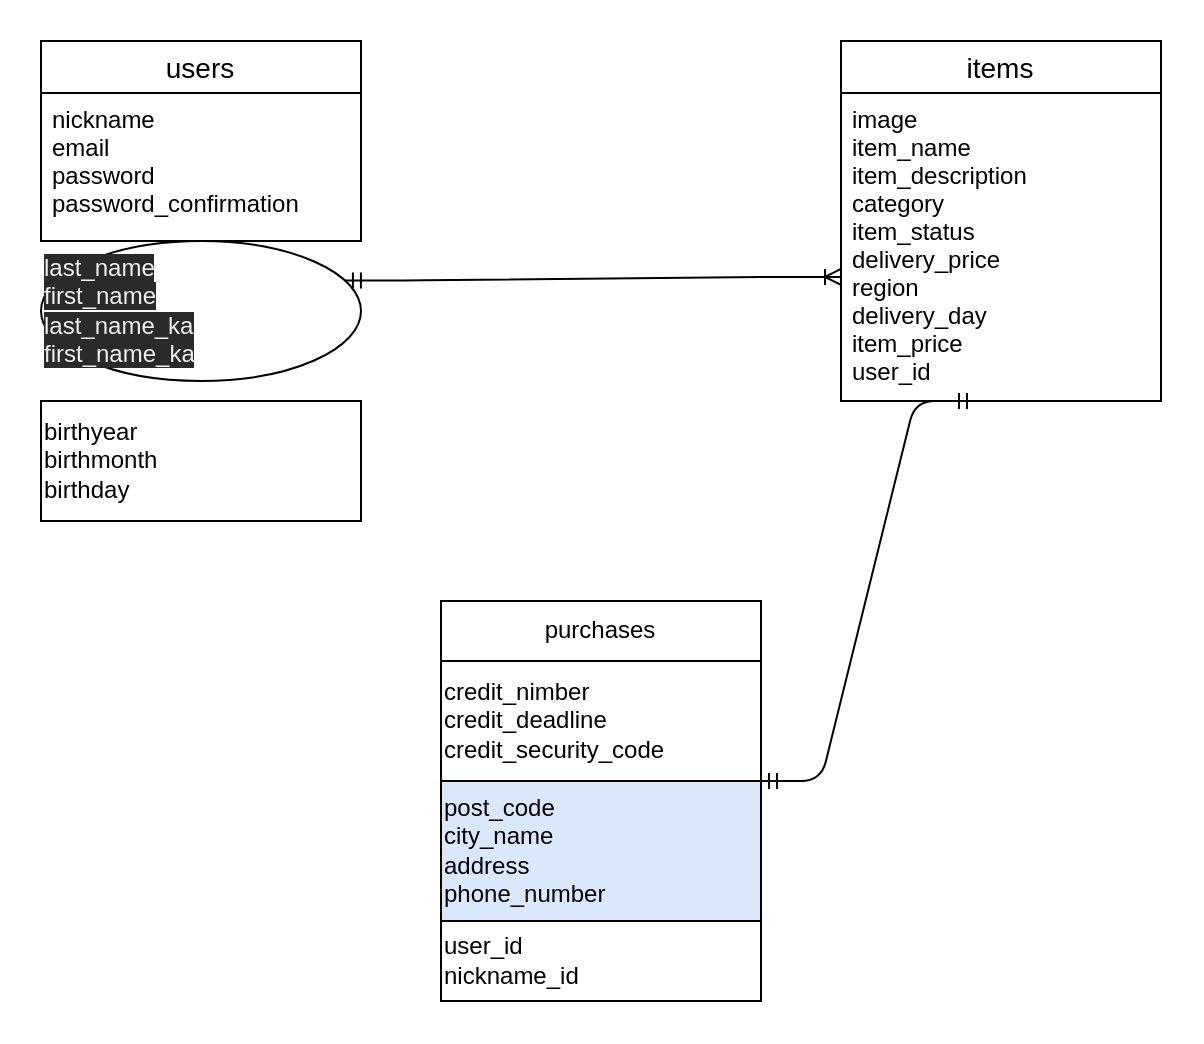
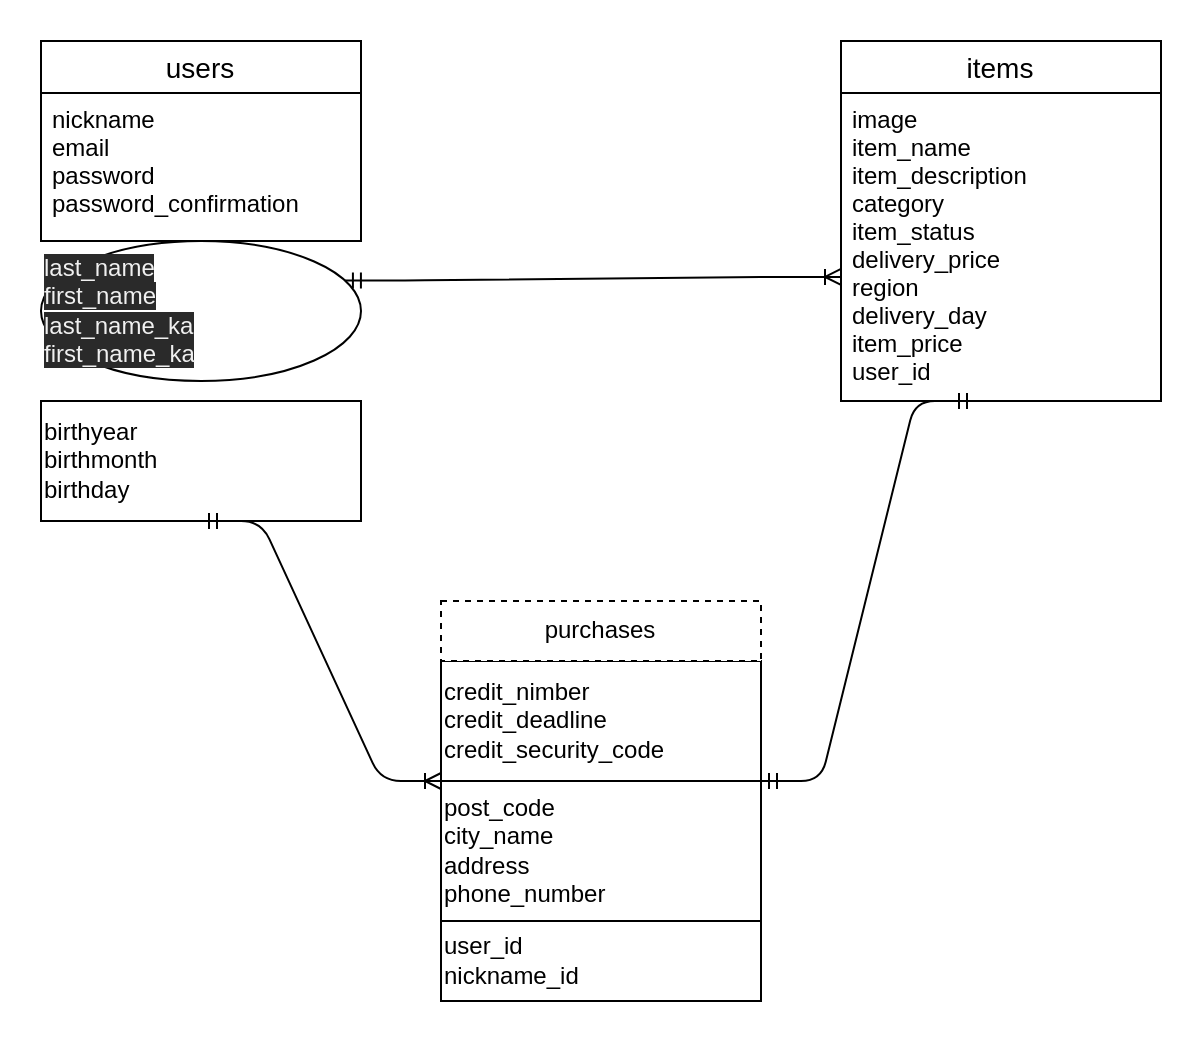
node "purchases": style solid -> dashed
edge "birthyearbirthmonthbirthday" -- "credit_nimber credit_deadline credit_security_code": added
node "post_code city_name address phone_number": fillcolor #dae8fc -> #ffffff
